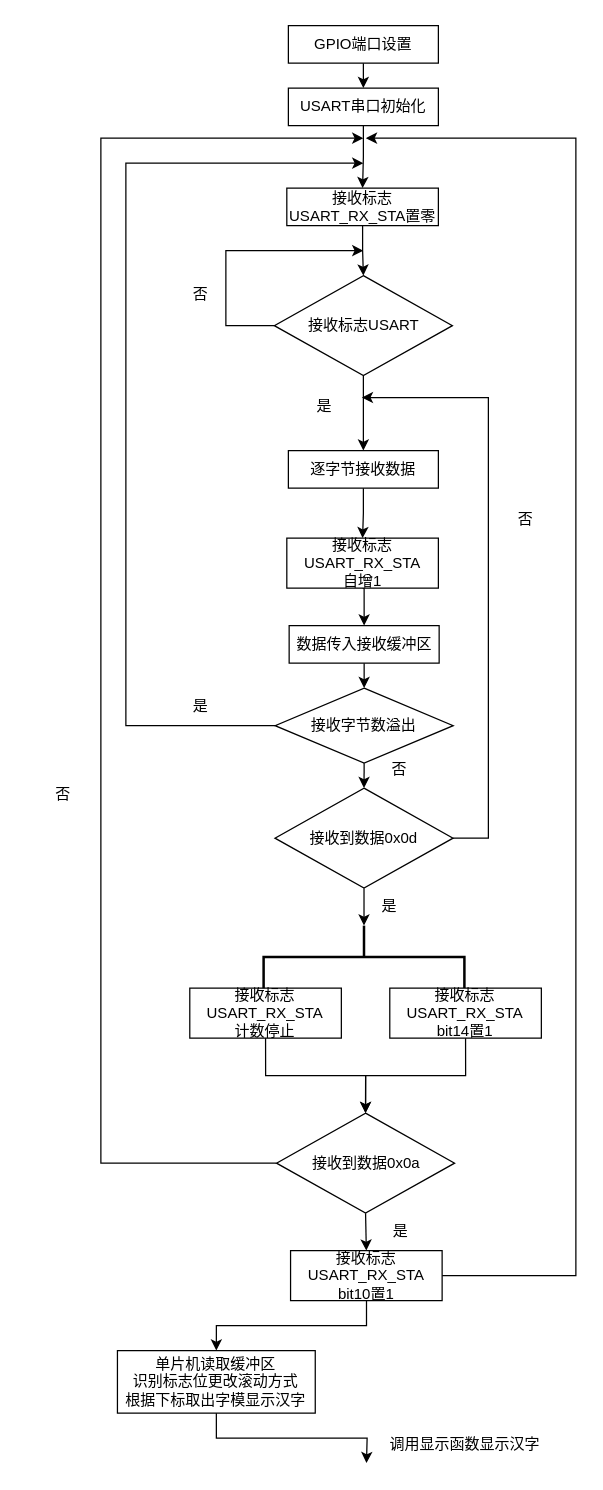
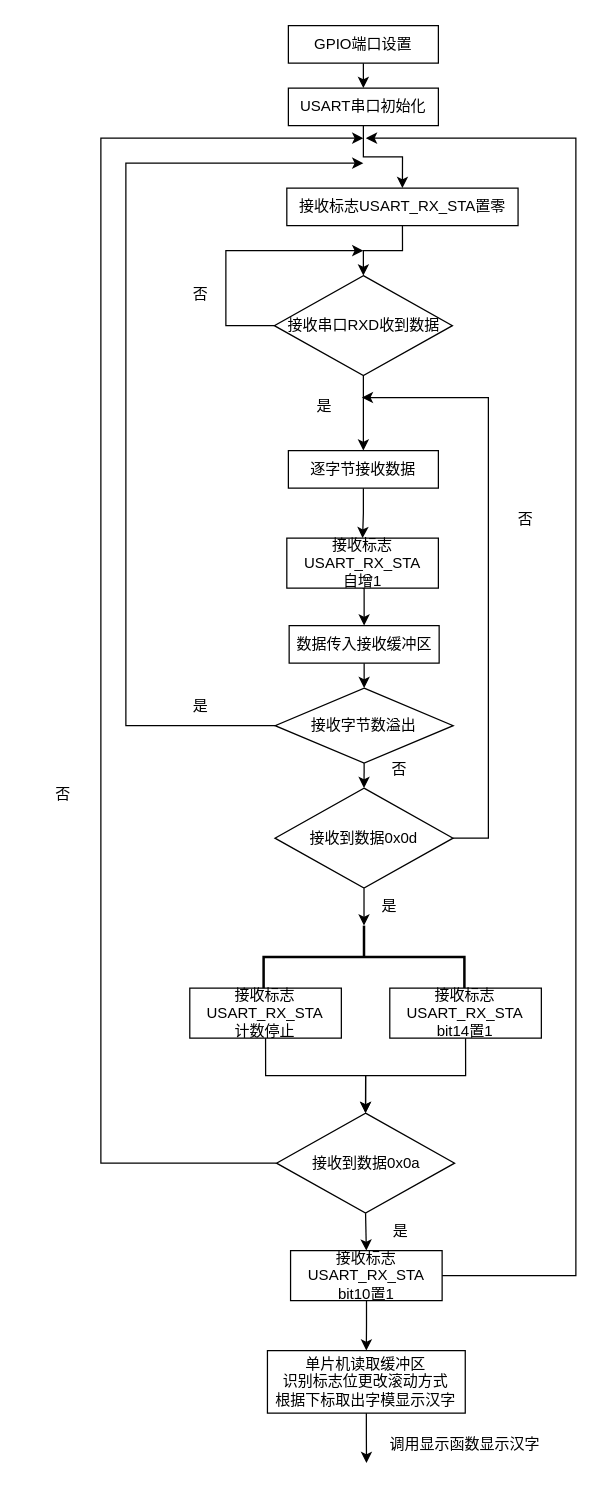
node "接收标志USART_RX_STA置零": size 152x38 -> 231x38
node "接收标志USART": label "接收标志USART" -> "接收串口RXD收到数据"
node "单片机读取缓冲区 识别标志位更改滚动方式 根据下标取出字模显示汉字": moved (216, 1382) -> (366, 1382)
